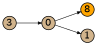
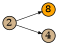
node "3": removed
node "0": label "0" -> "2"
node "1": label "1" -> "4"
